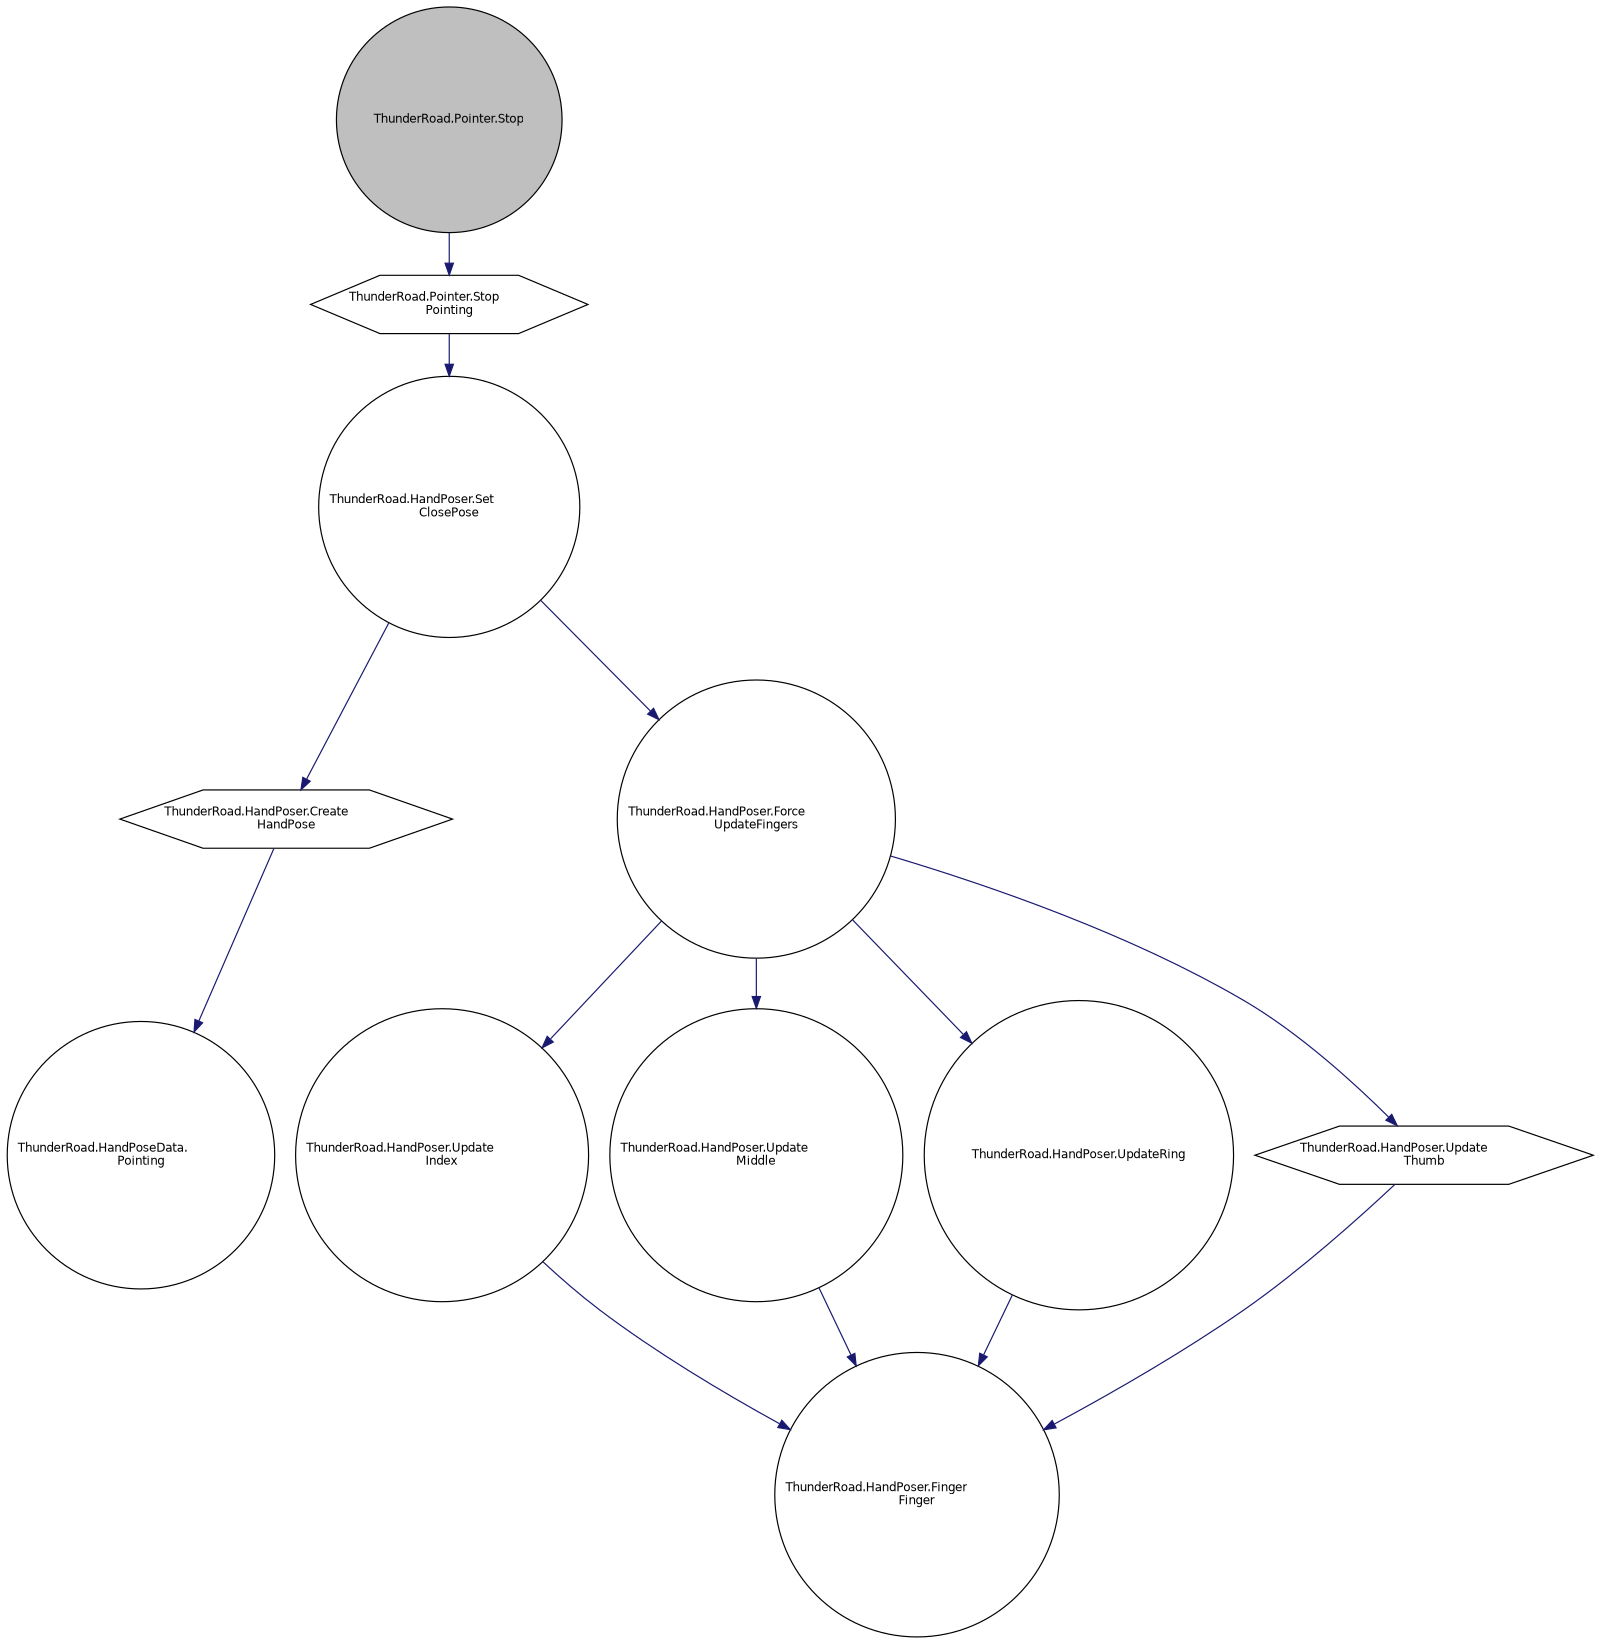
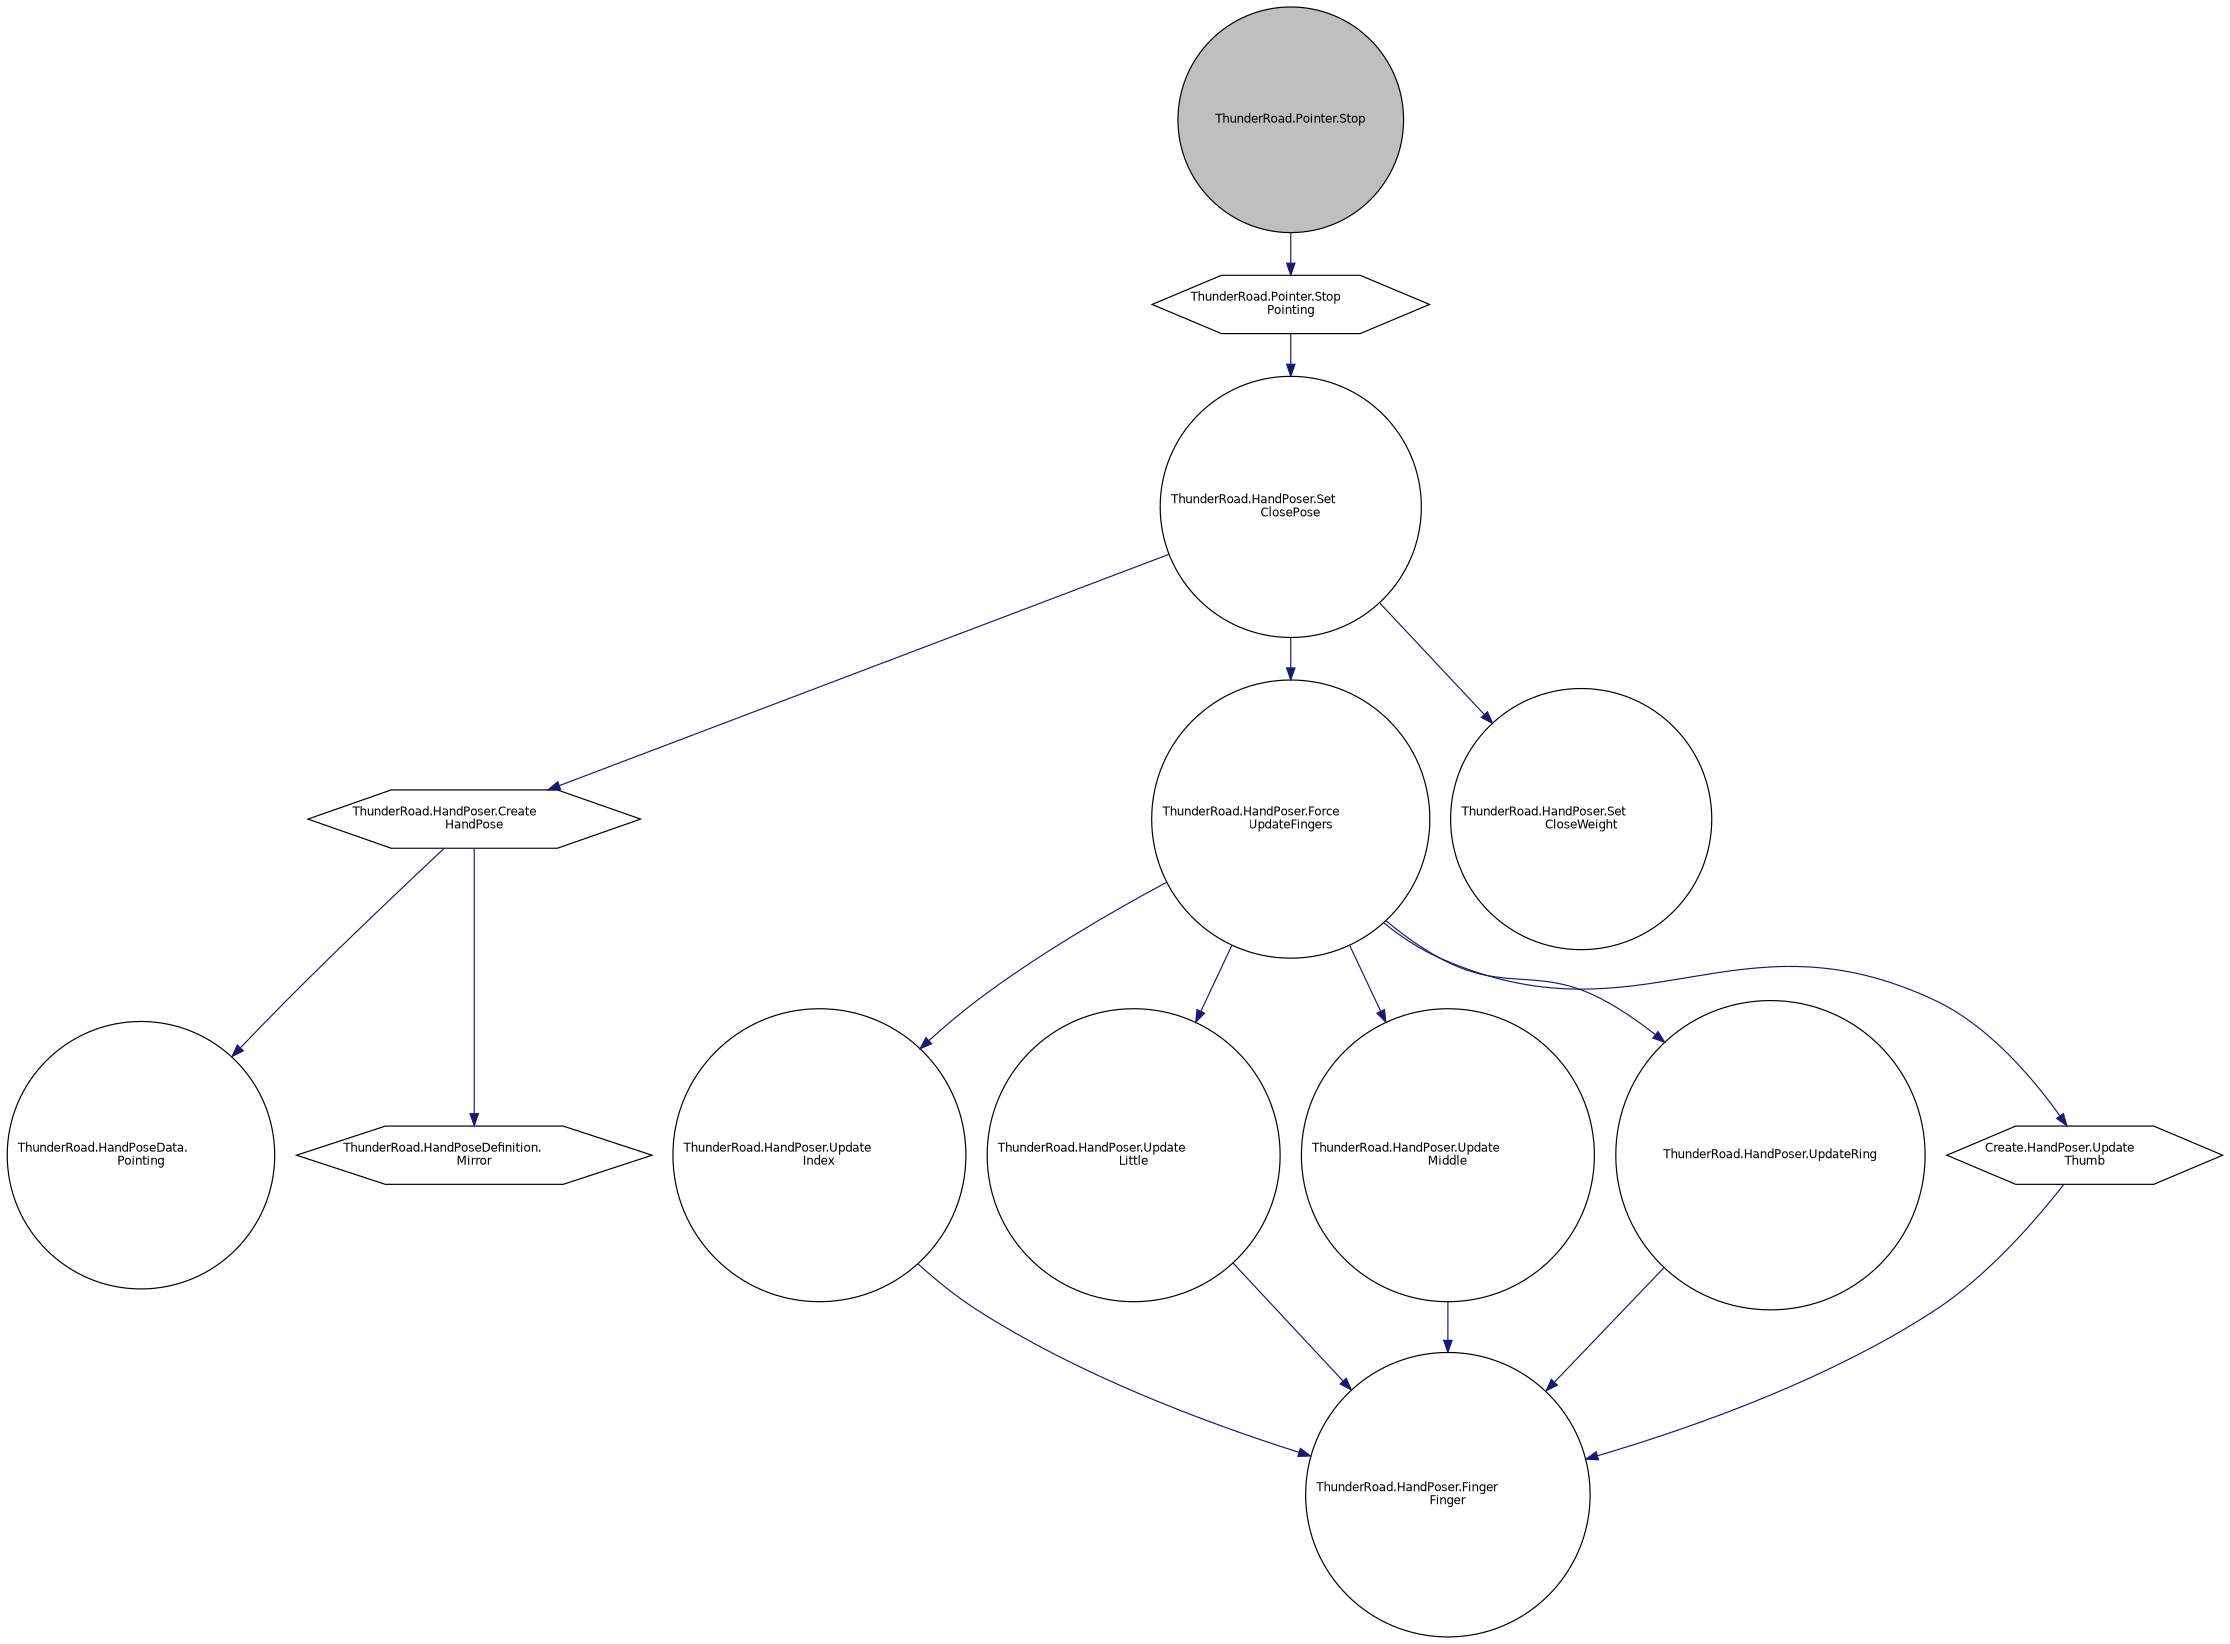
node "ThunderRoad.HandPoser.Set CloseWeight": added
node "ThunderRoad.HandPoseDefinition. Mirror": added
node "ThunderRoad.HandPoser.Update Little": added
node "ThunderRoad.HandPoser.Update Thumb": label "ThunderRoad.HandPoser.Update Thumb" -> "Create.HandPoser.Update Thumb"
